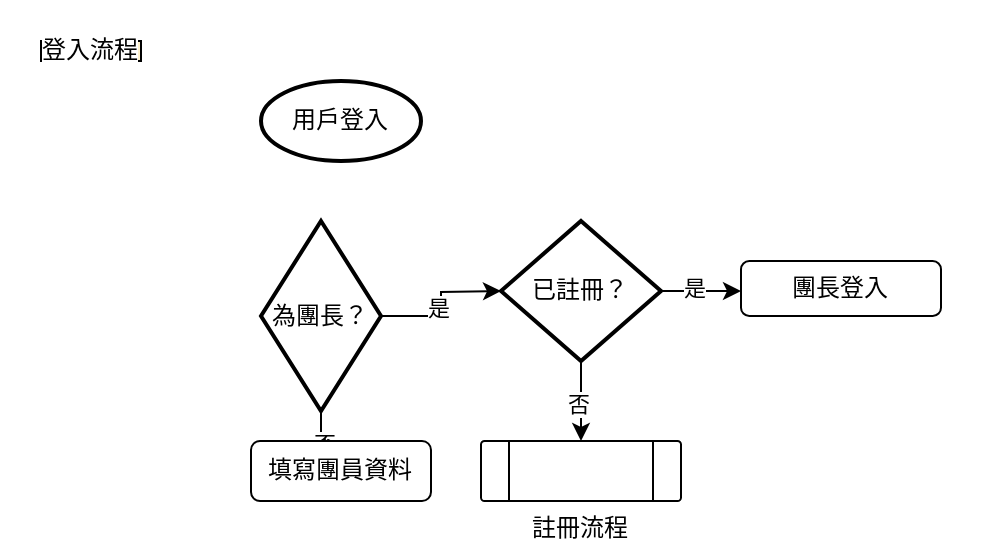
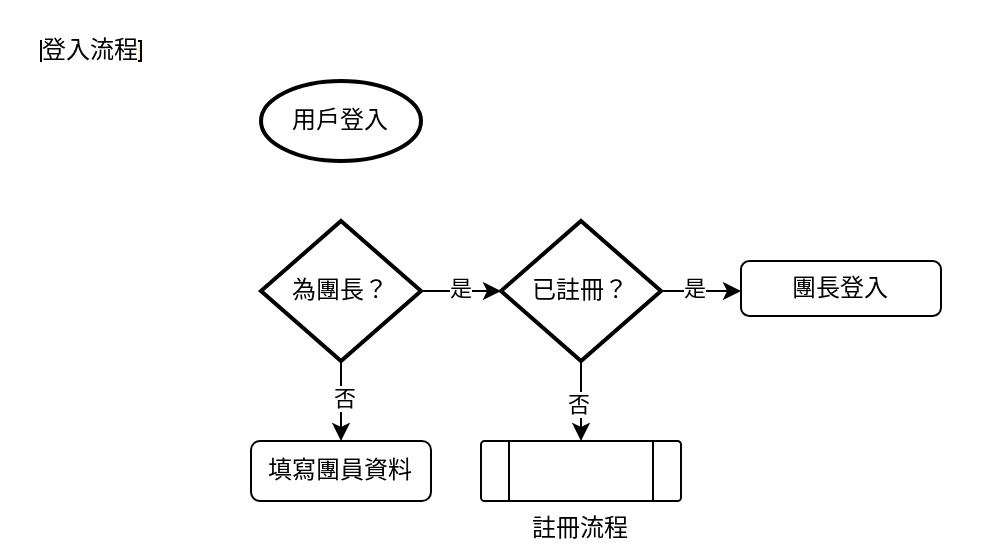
node "為團長？": size 120x190 -> 160x140
